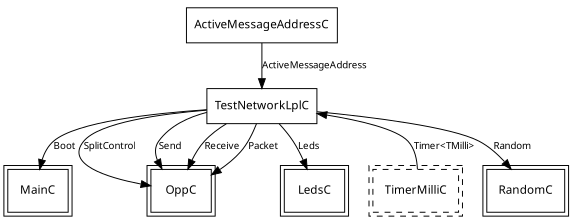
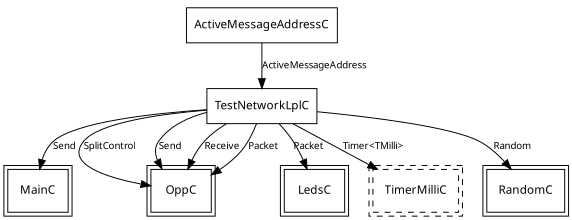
edge "TimerMilliC" -> "TestNetworkLplC": reversed
edge "TestNetworkLplC" -> "MainC": label "Boot" -> "Send"
edge "TestNetworkLplC" -> "LedsC": label "Leds" -> "Packet"
